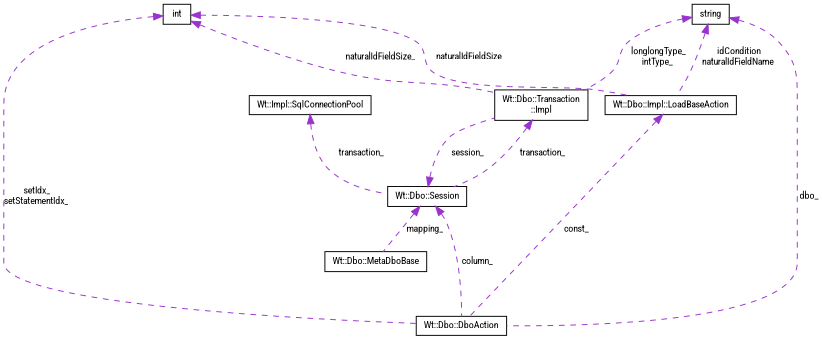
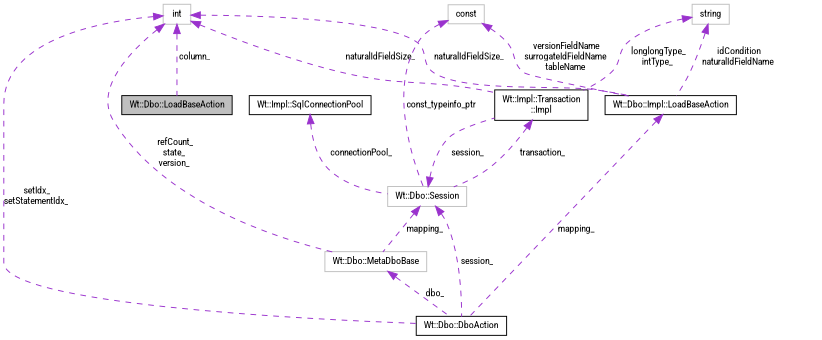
node "int": color black -> grey75
node "const": added
node "string": color black -> grey75
edge "Wt::Dbo::Impl::LoadBaseAction" -> "int": label " naturalIdFieldSize" -> " naturalIdFieldSize_"
node "Wt::Dbo::LoadBaseAction": added
node "Wt::Dbo::Transaction ::Impl": label "Wt::Dbo::Transaction ::Impl" -> "Wt::Impl::Transaction ::Impl"
edge "Wt::Dbo::Session" -> "Wt::Impl::SqlConnectionPool": label " transaction_" -> " connectionPool_"
edge "Wt::Dbo::MetaDboBase" -> "int": added, label "refCount_ state_ version_"
node "Wt::Dbo::Session": color black -> grey75
edge "Wt::Dbo::DboAction" -> "Wt::Dbo::Impl::LoadBaseAction": label " const_" -> " mapping_"
node "Wt::Dbo::MetaDboBase": color black -> grey75
edge "Wt::Dbo::DboAction" -> "Wt::Dbo::Session": label " column_" -> " session_"
edge "Wt::Dbo::DboAction" -> "string": now "Wt::Dbo::DboAction" -> "Wt::Dbo::MetaDboBase"
